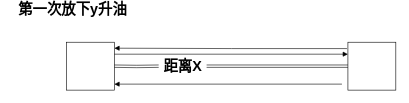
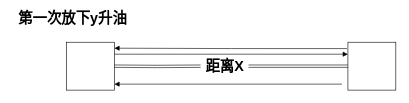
node "第一次放下y升油": moved (72, 9) -> (72, 18)
node "距离X": moved (183, 66) -> (225, 66)
